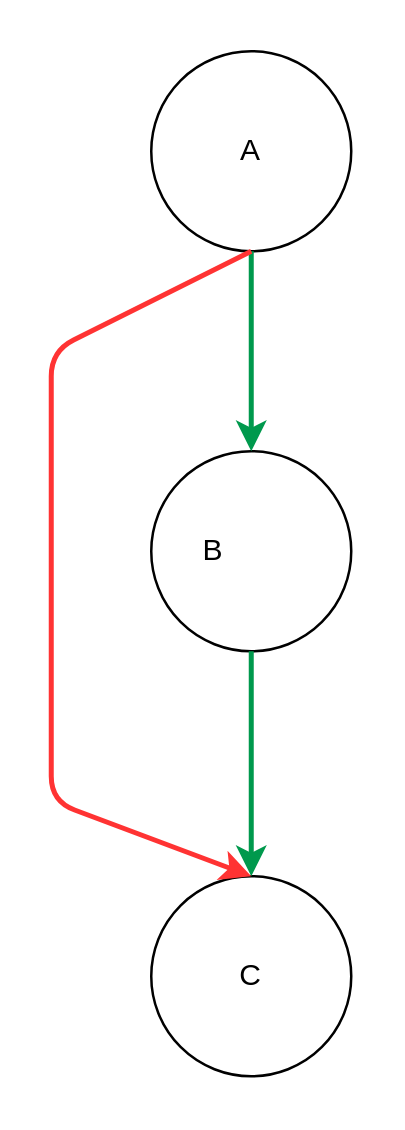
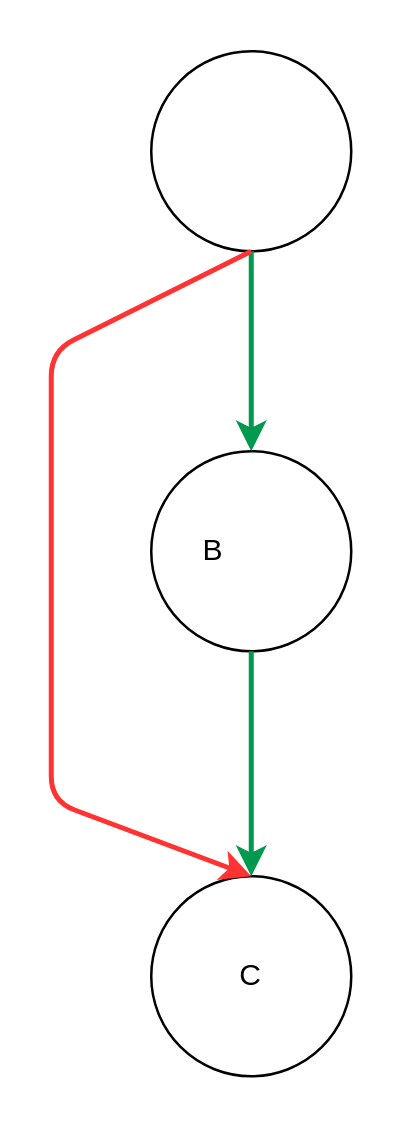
node "A": removed
